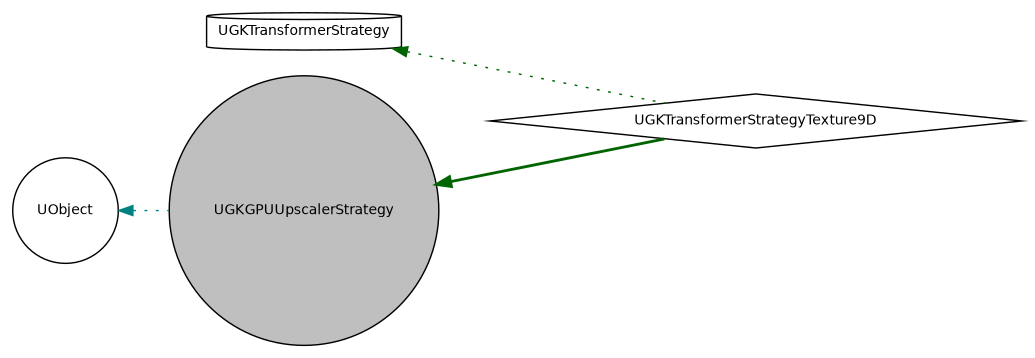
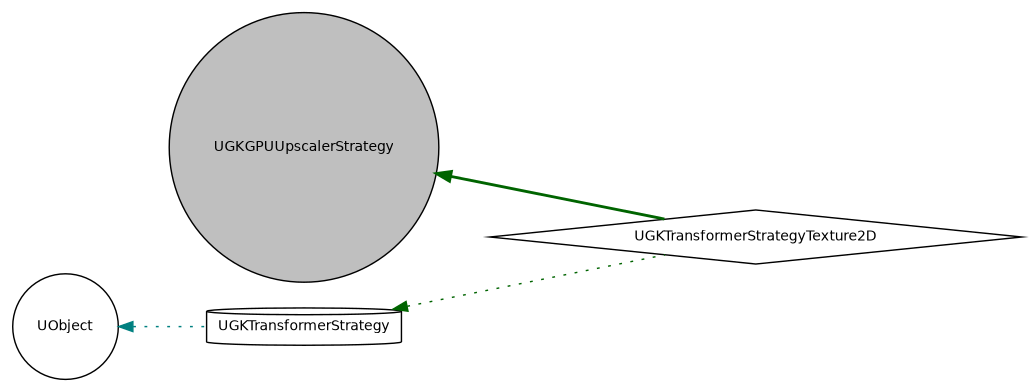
node "UGKTransformerStrategyTexture9D": label "UGKTransformerStrategyTexture9D" -> "UGKTransformerStrategyTexture2D"
edge "UGKGPUUpscalerStrategy" -> "UObject": now "UGKTransformerStrategy" -> "UObject"
